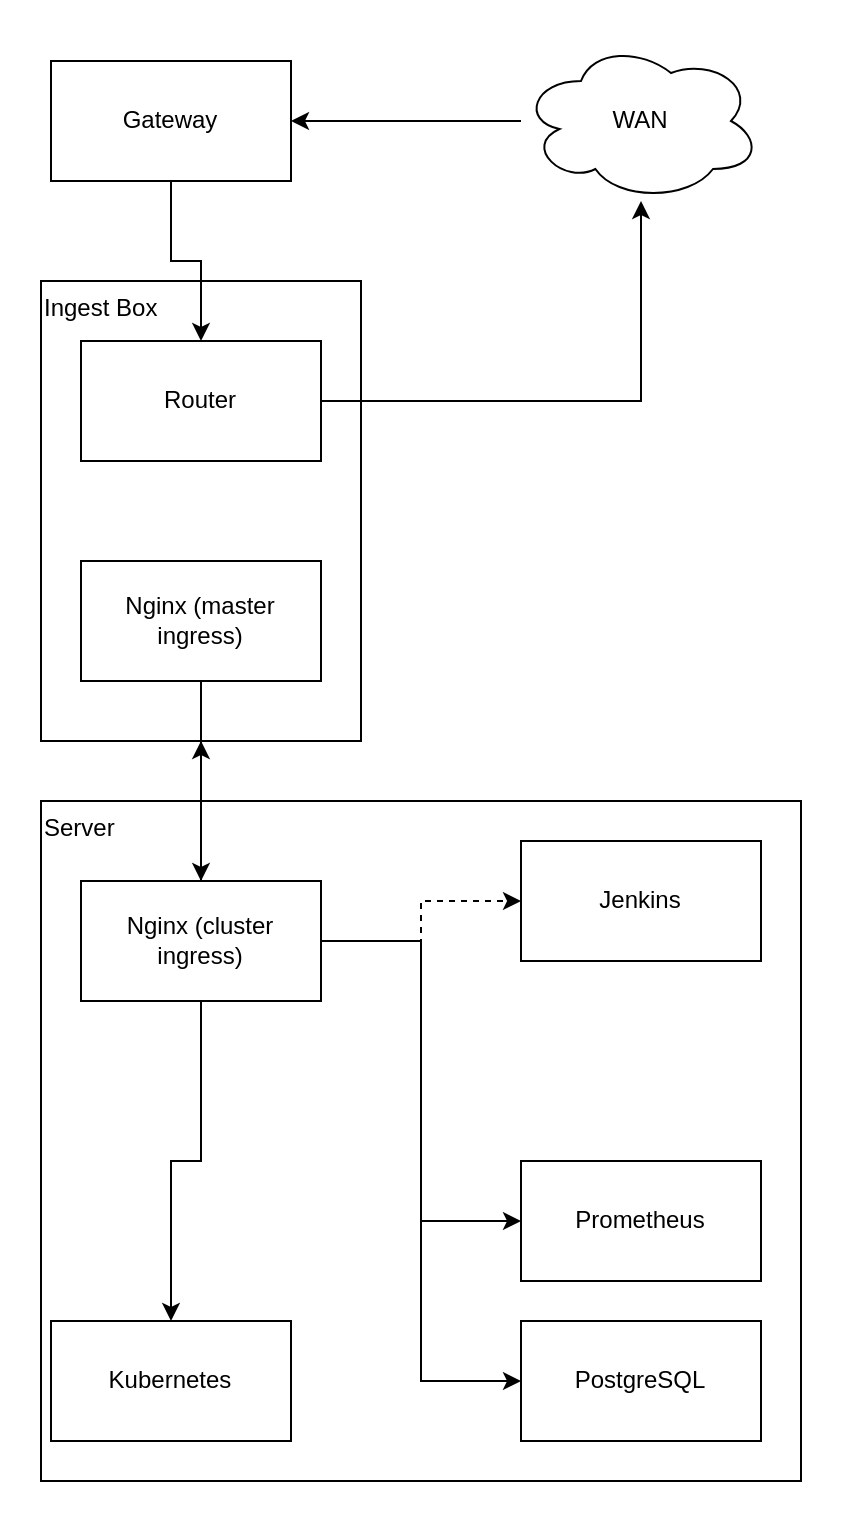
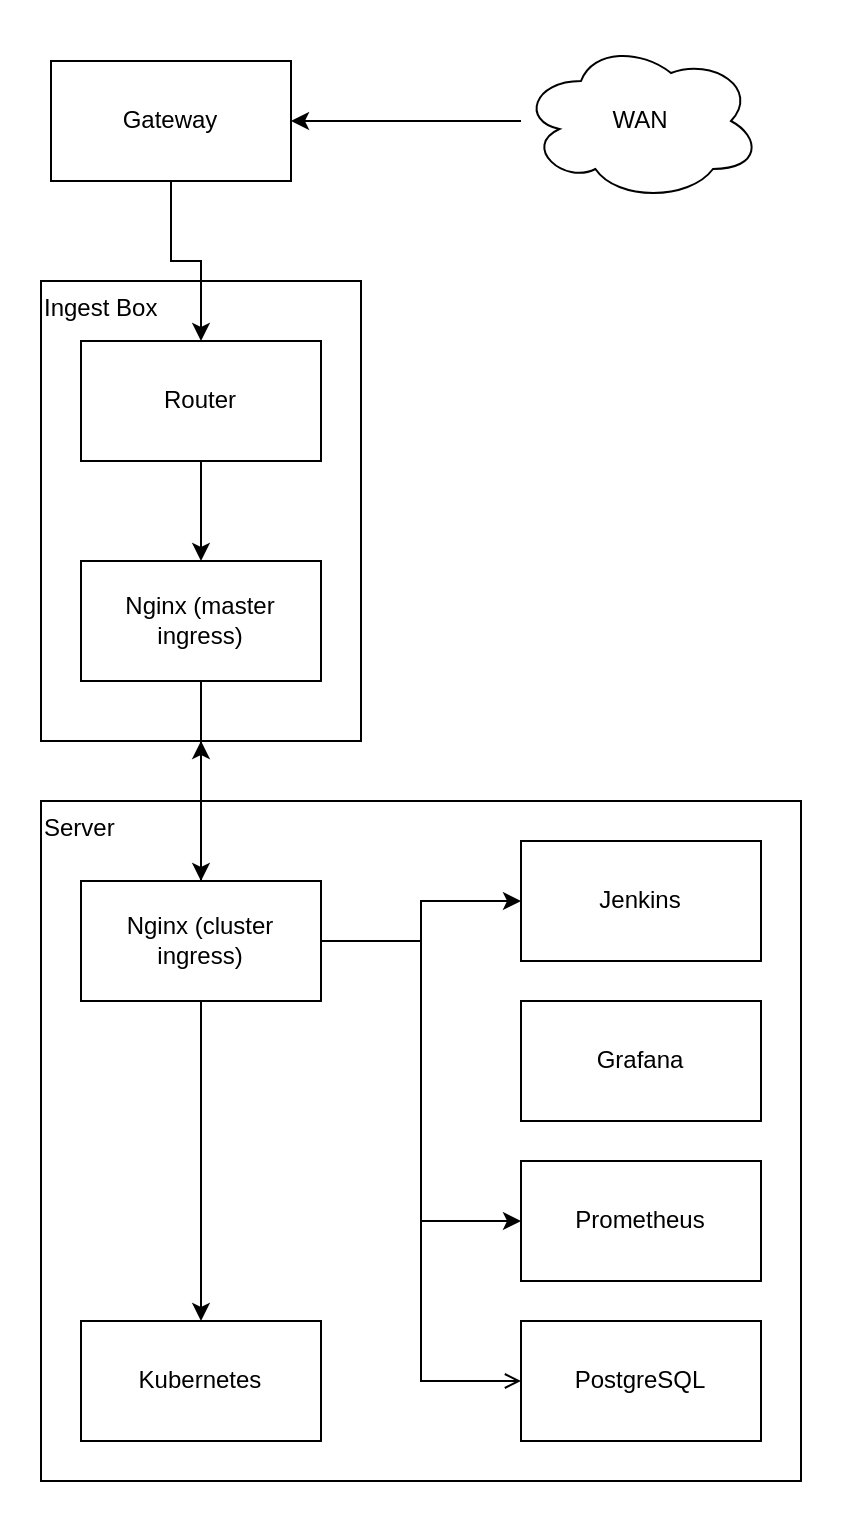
edge "Router" -> "WAN": now "Router" -> "Nginx (master ingress)"
edge "Nginx (cluster ingress)" -> "Jenkins": style dashed -> solid
node "Grafana": added
node "Kubernetes": moved (171, 1381) -> (201, 1381)
edge "Nginx (cluster ingress)" -> "PostgreSQL": arrowhead classic -> open
